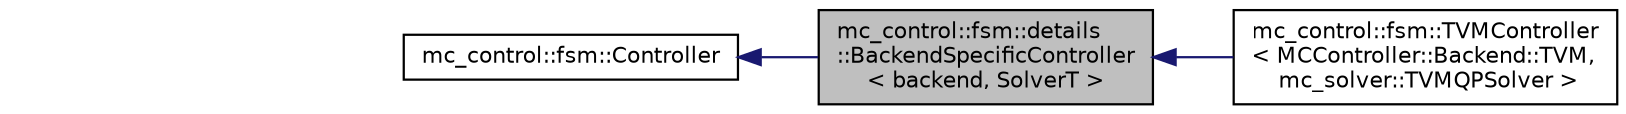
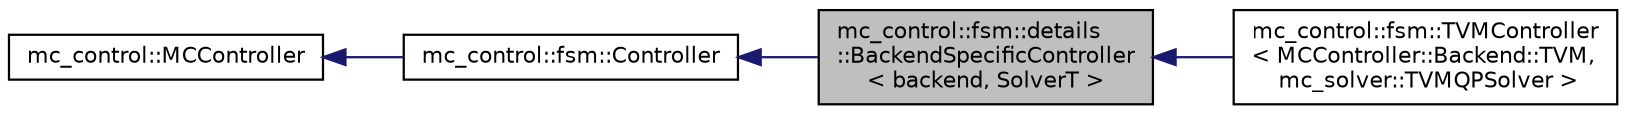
node "mc_control::MCController": added
